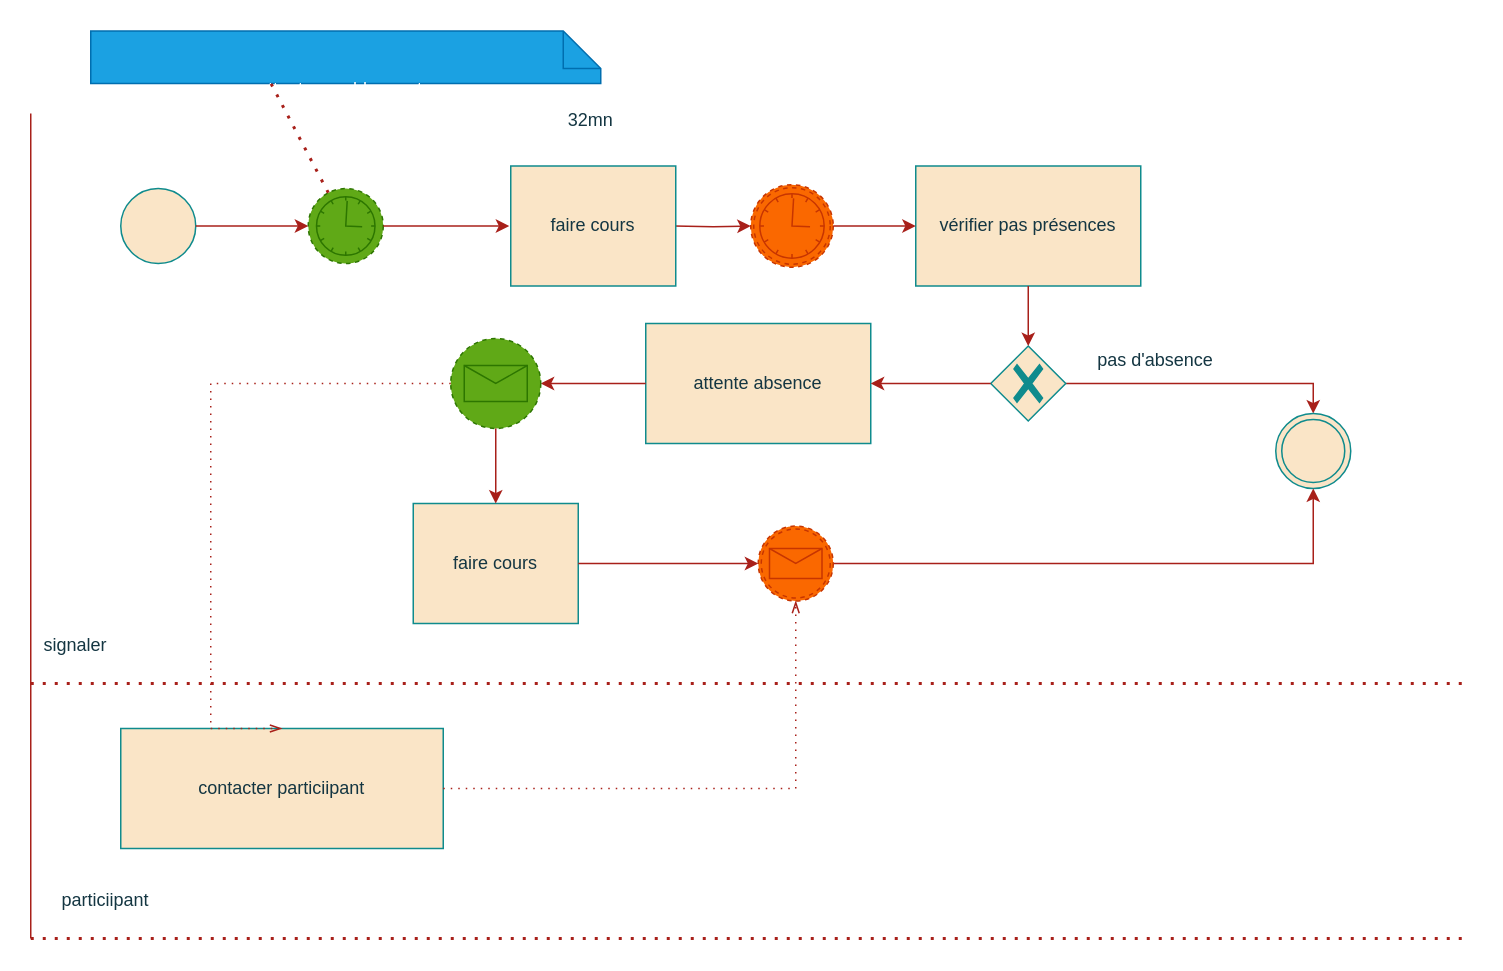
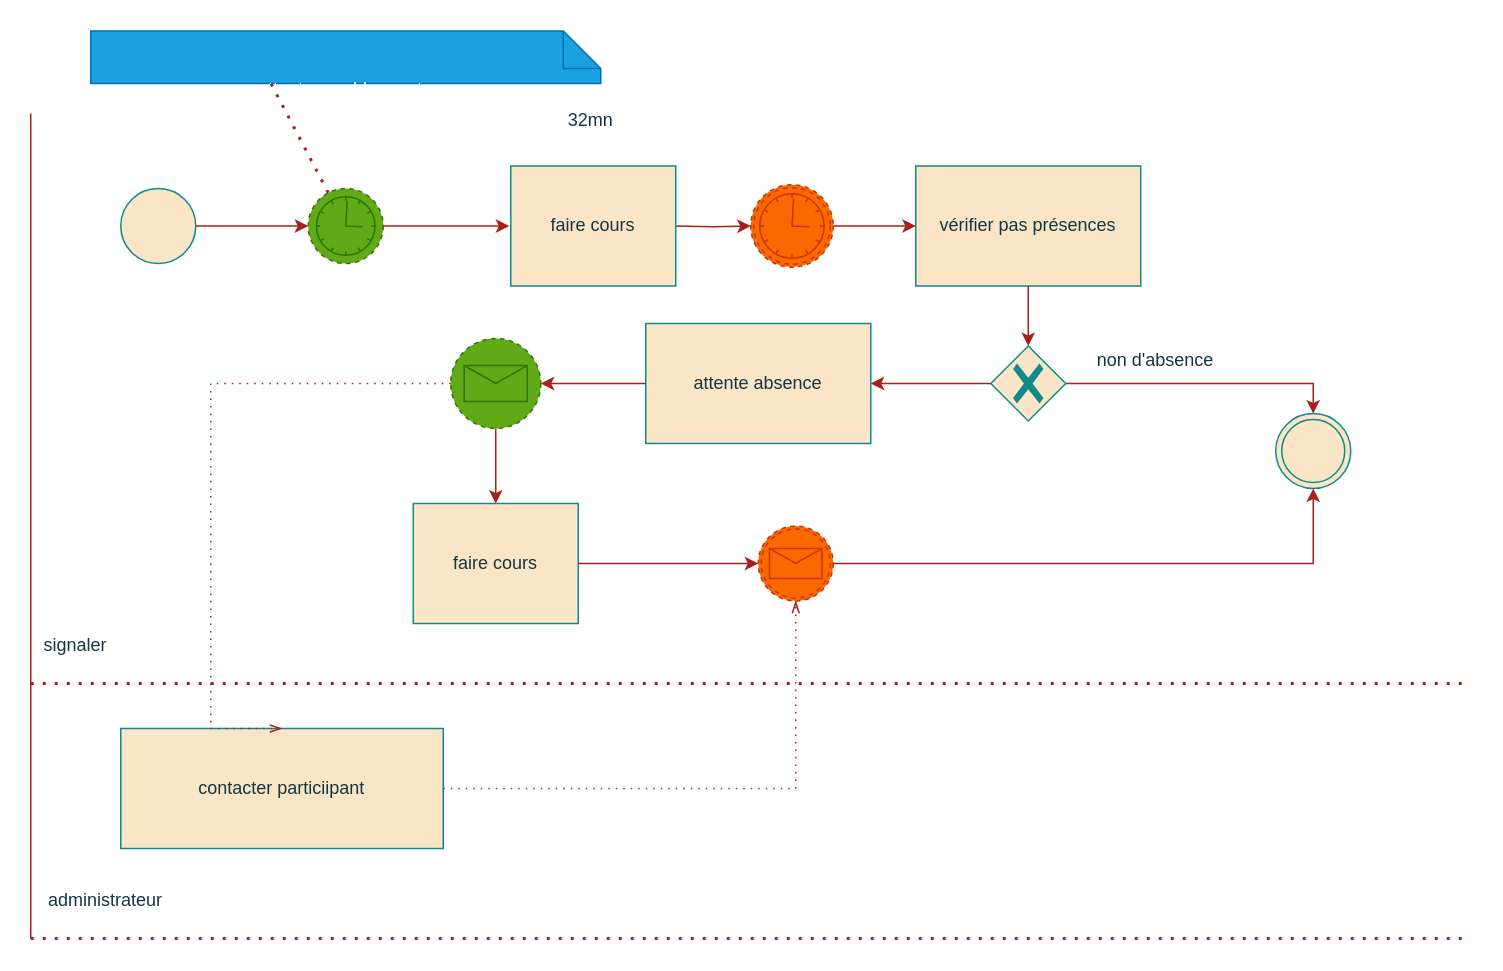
node "pas d'absence": label "pas d'absence" -> "non d'absence"
node "particiipant": label "particiipant" -> "administrateur"
